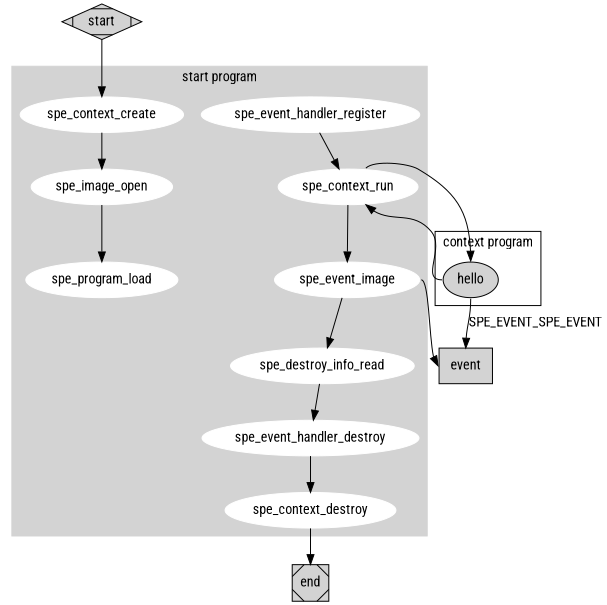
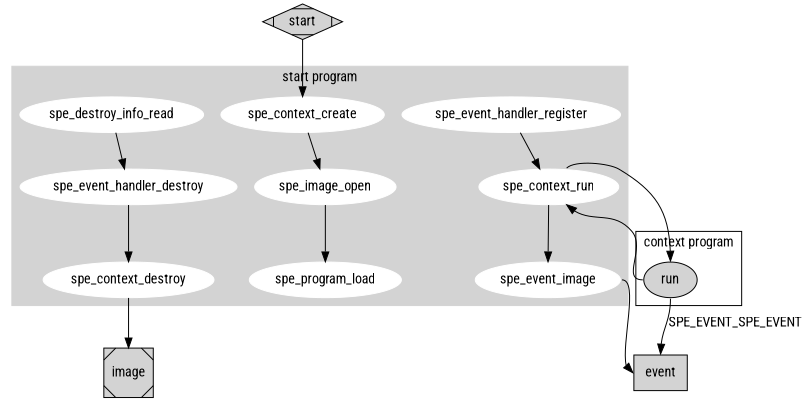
node "hello": label "hello" -> "run"
edge "spe_event_image" -> "spe_destroy_info_read": removed
node "end": label "end" -> "image"
